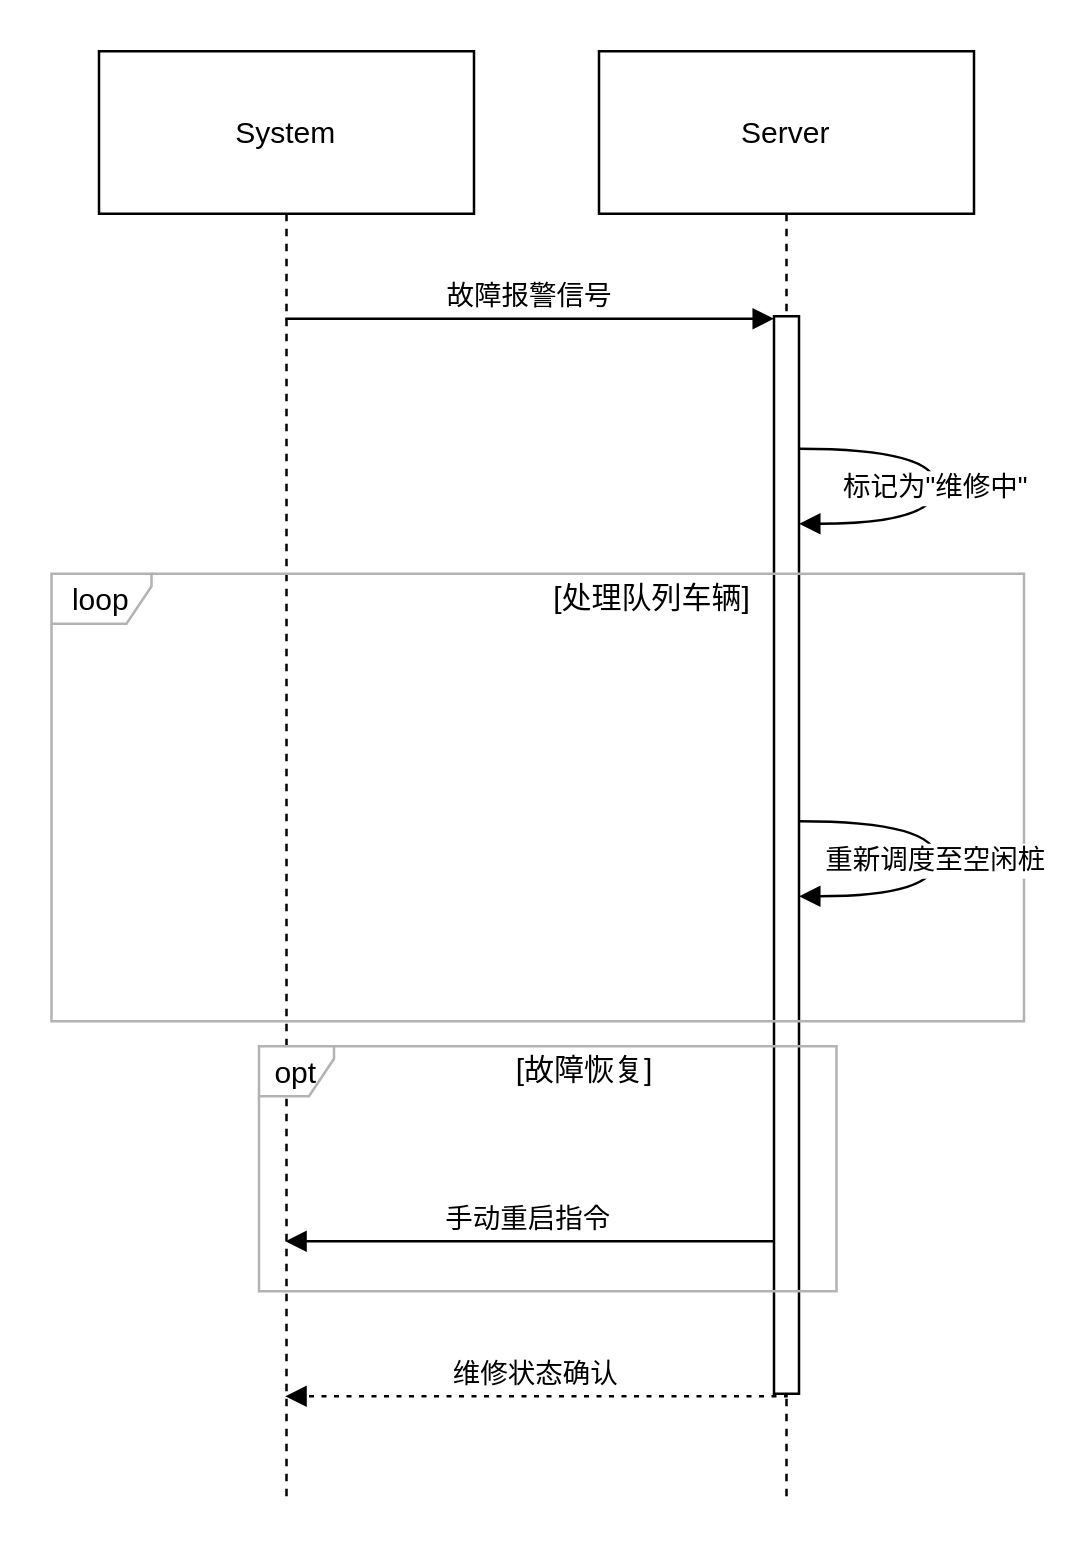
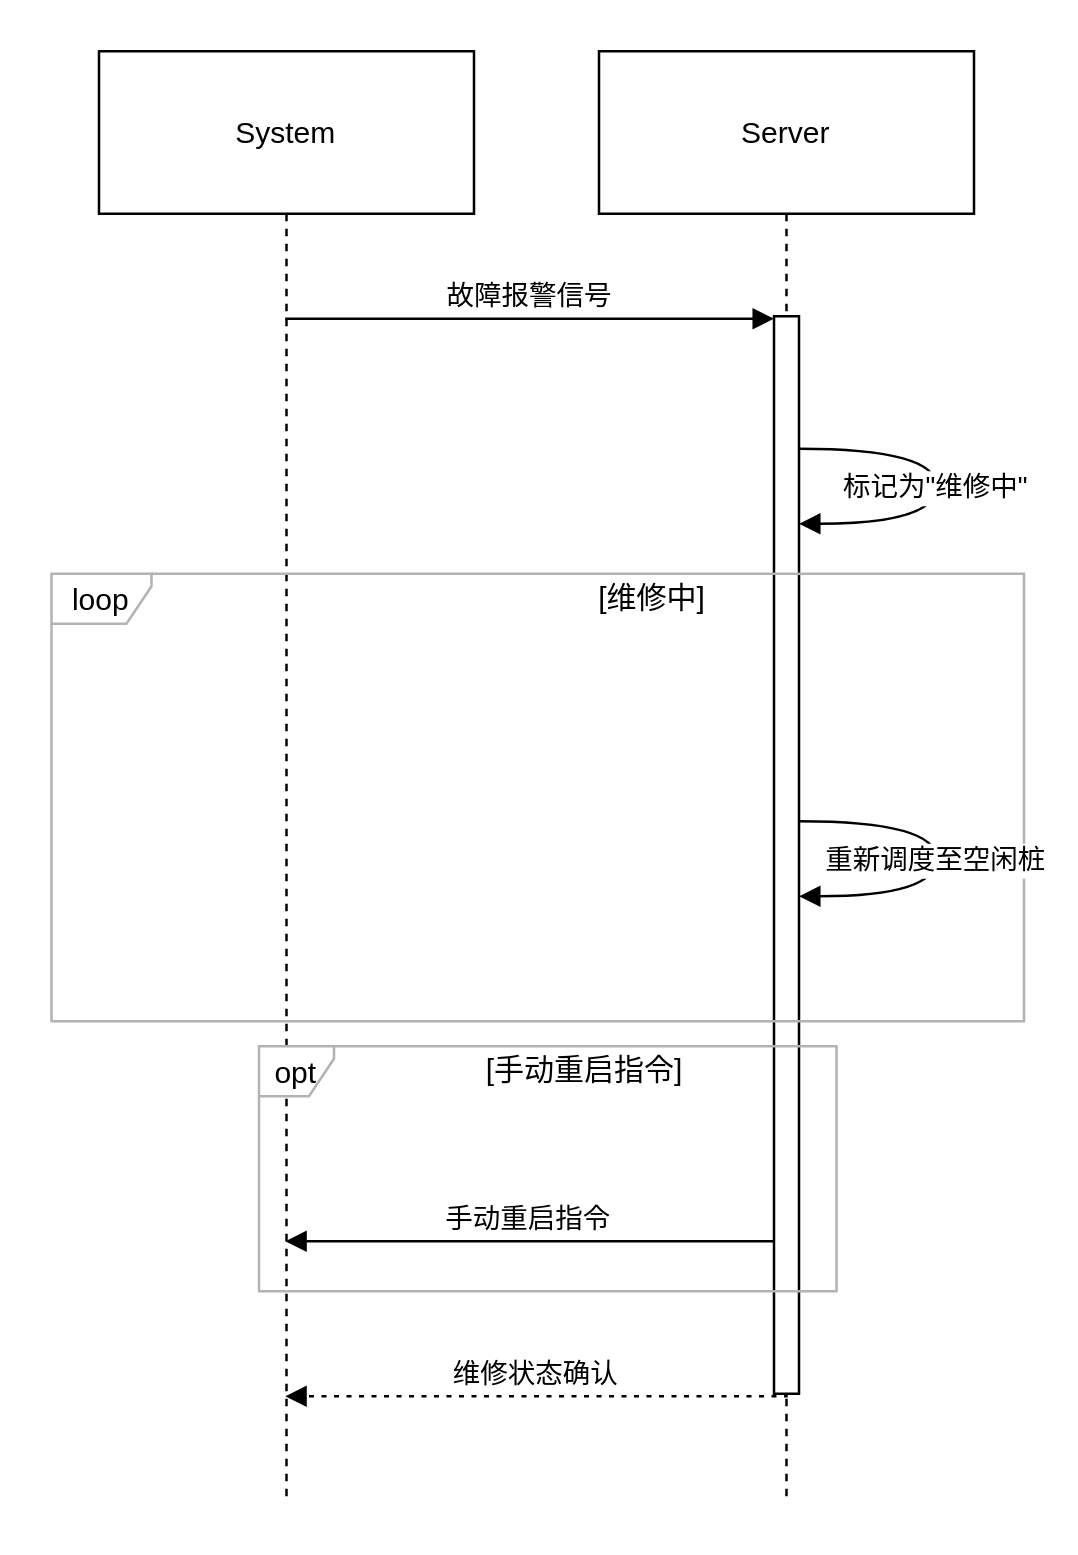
node "[处理队列车辆]": label "[处理队列车辆]" -> "[维修中]"
node "[故障恢复]": label "[故障恢复]" -> "[手动重启指令]"
